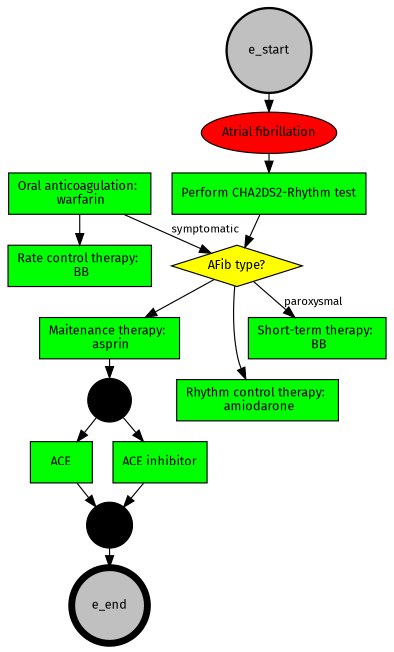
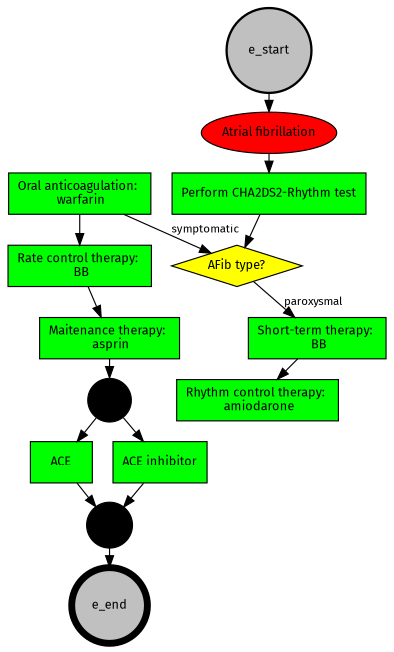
edge "AFib type?" -> "Maitenance therapy: asprin": now "Rate control therapy: BB" -> "Maitenance therapy: asprin"
edge "AFib type?" -> "Rhythm control therapy: amiodarone": now "Short-term therapy: BB" -> "Rhythm control therapy: amiodarone"
